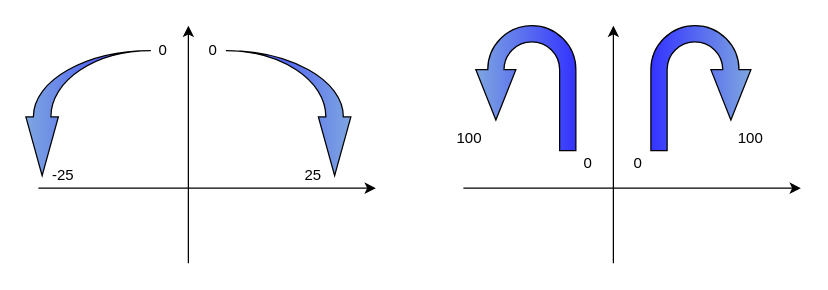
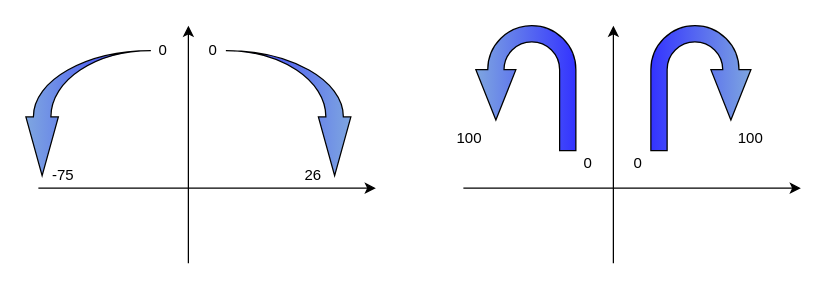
node "-25": label "-25" -> "-75"
node "25": label "25" -> "26"
